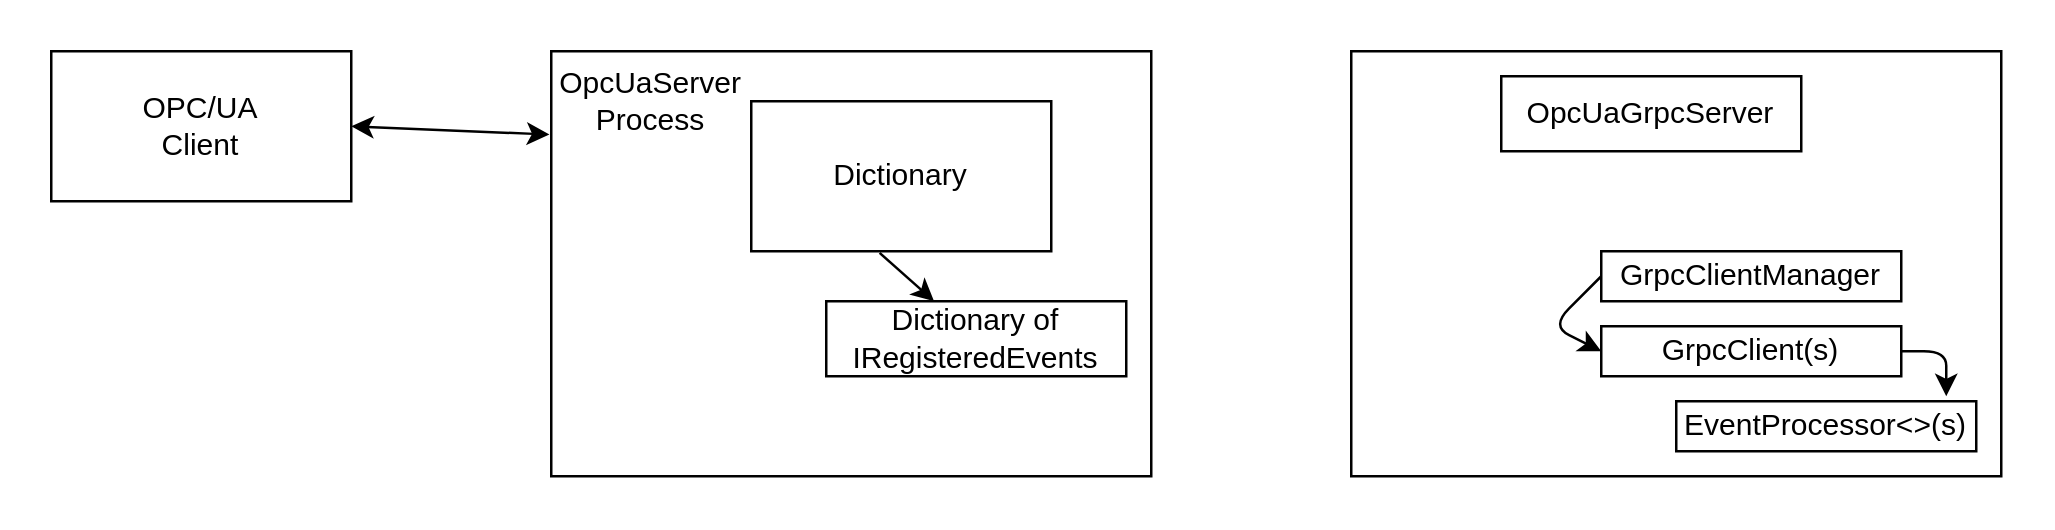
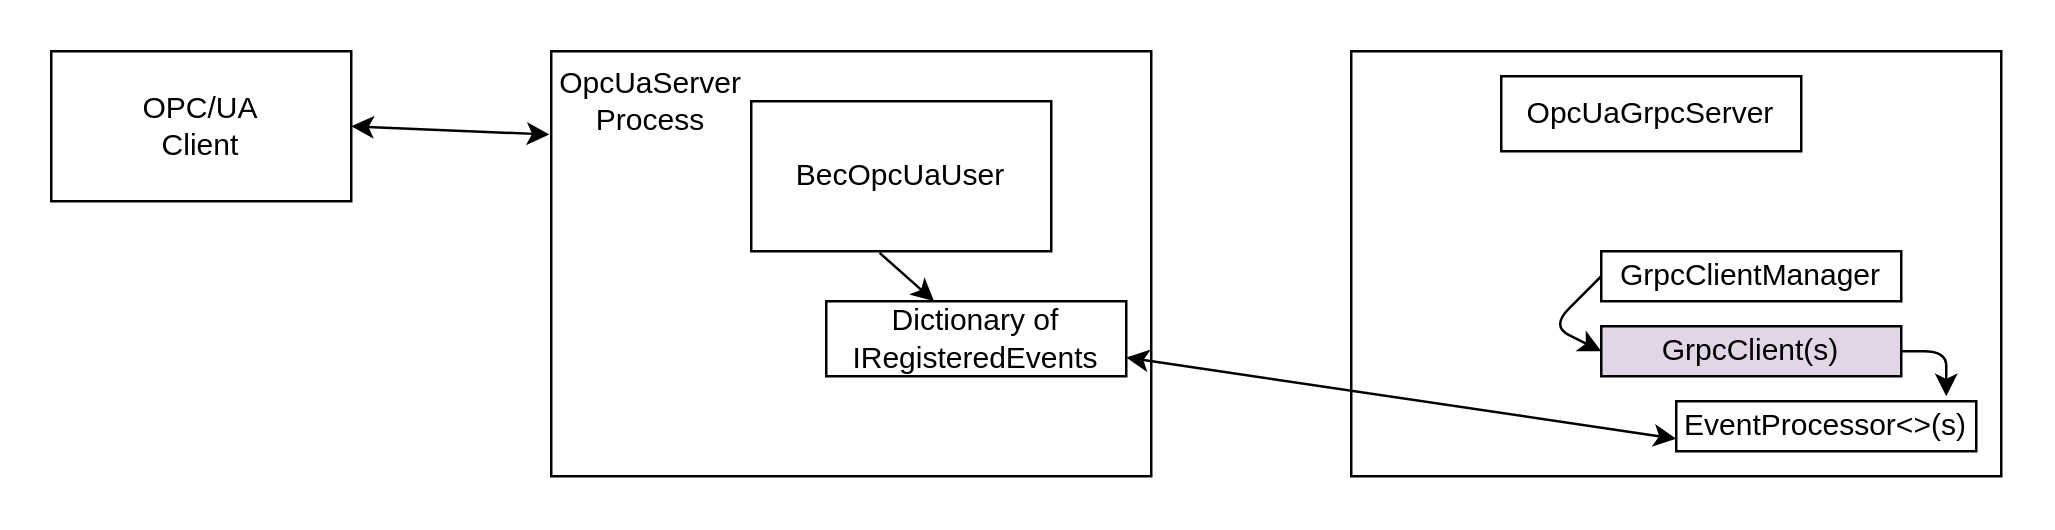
node "Dictionary": label "Dictionary" -> "BecOpcUaUser"
node "GrpcClient(s)": fillcolor #ffffff -> #e1d5e7
edge "Dictionary of IRegisteredEvents" -- "EventProcessor<>(s)": added
